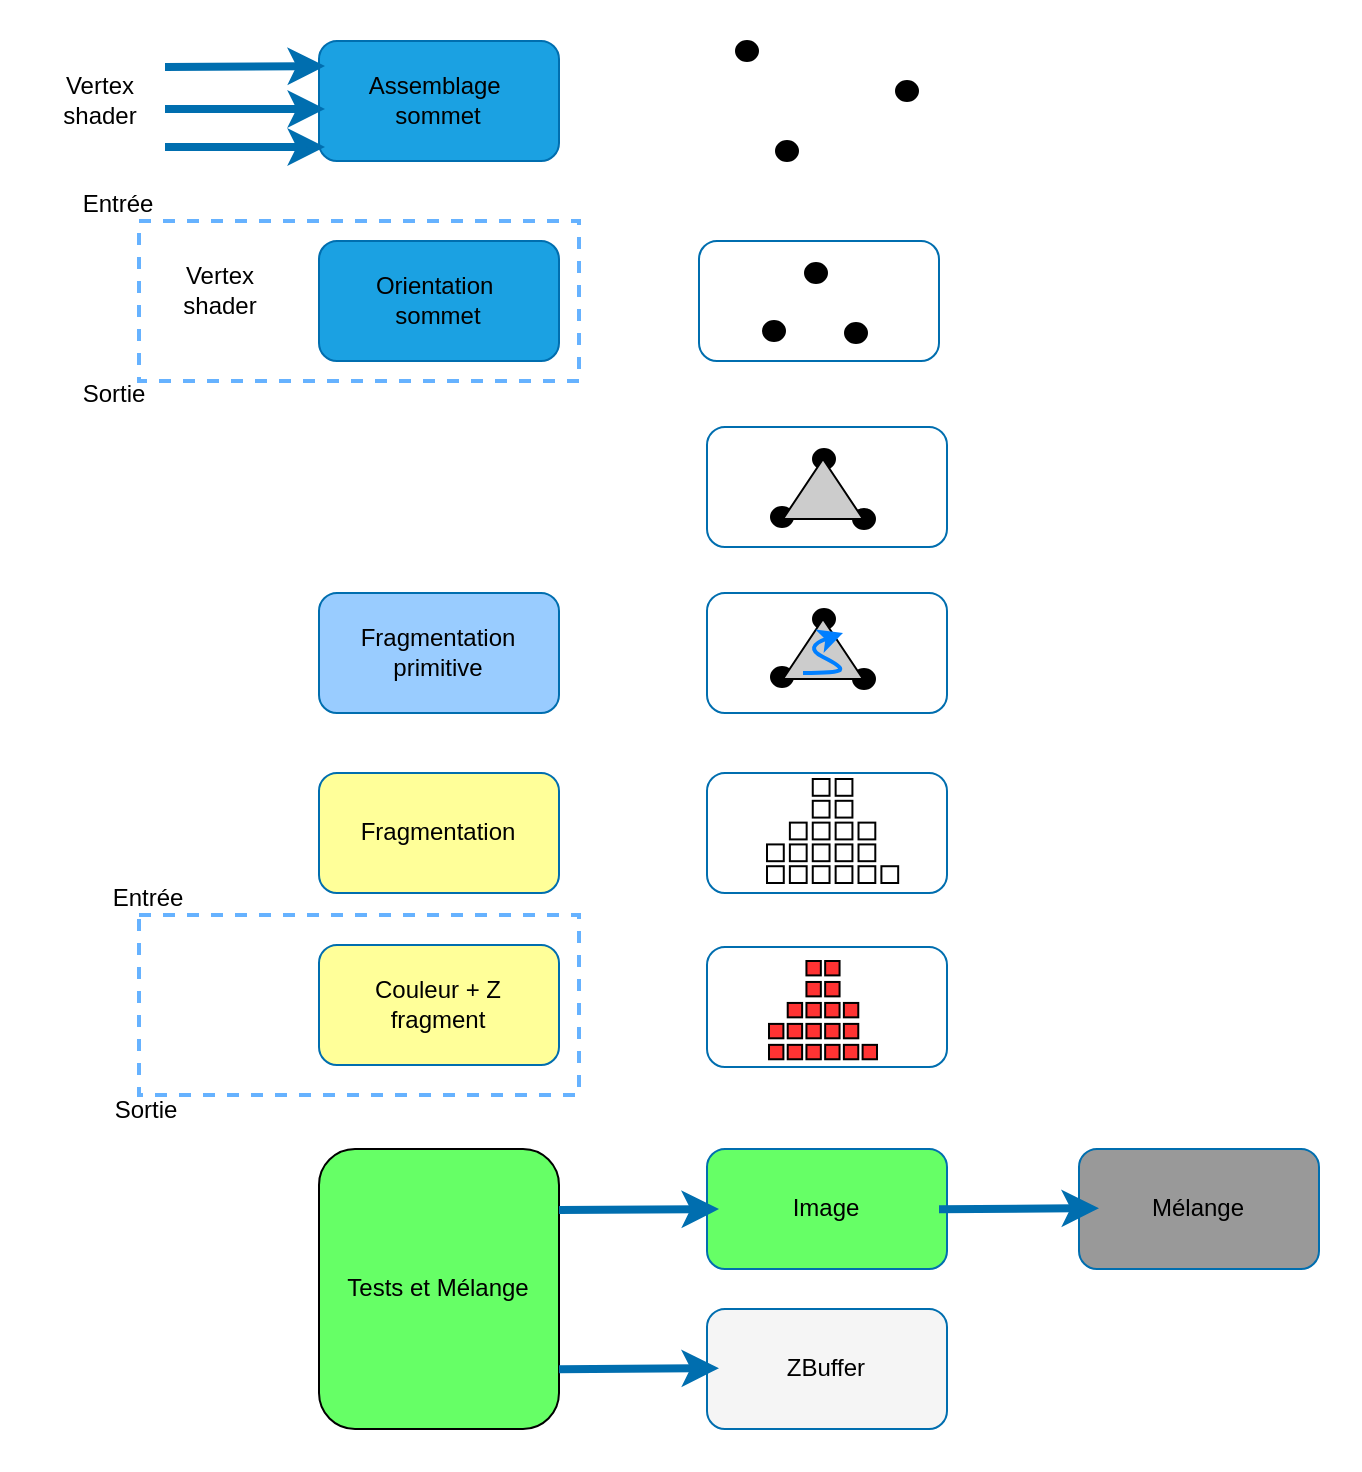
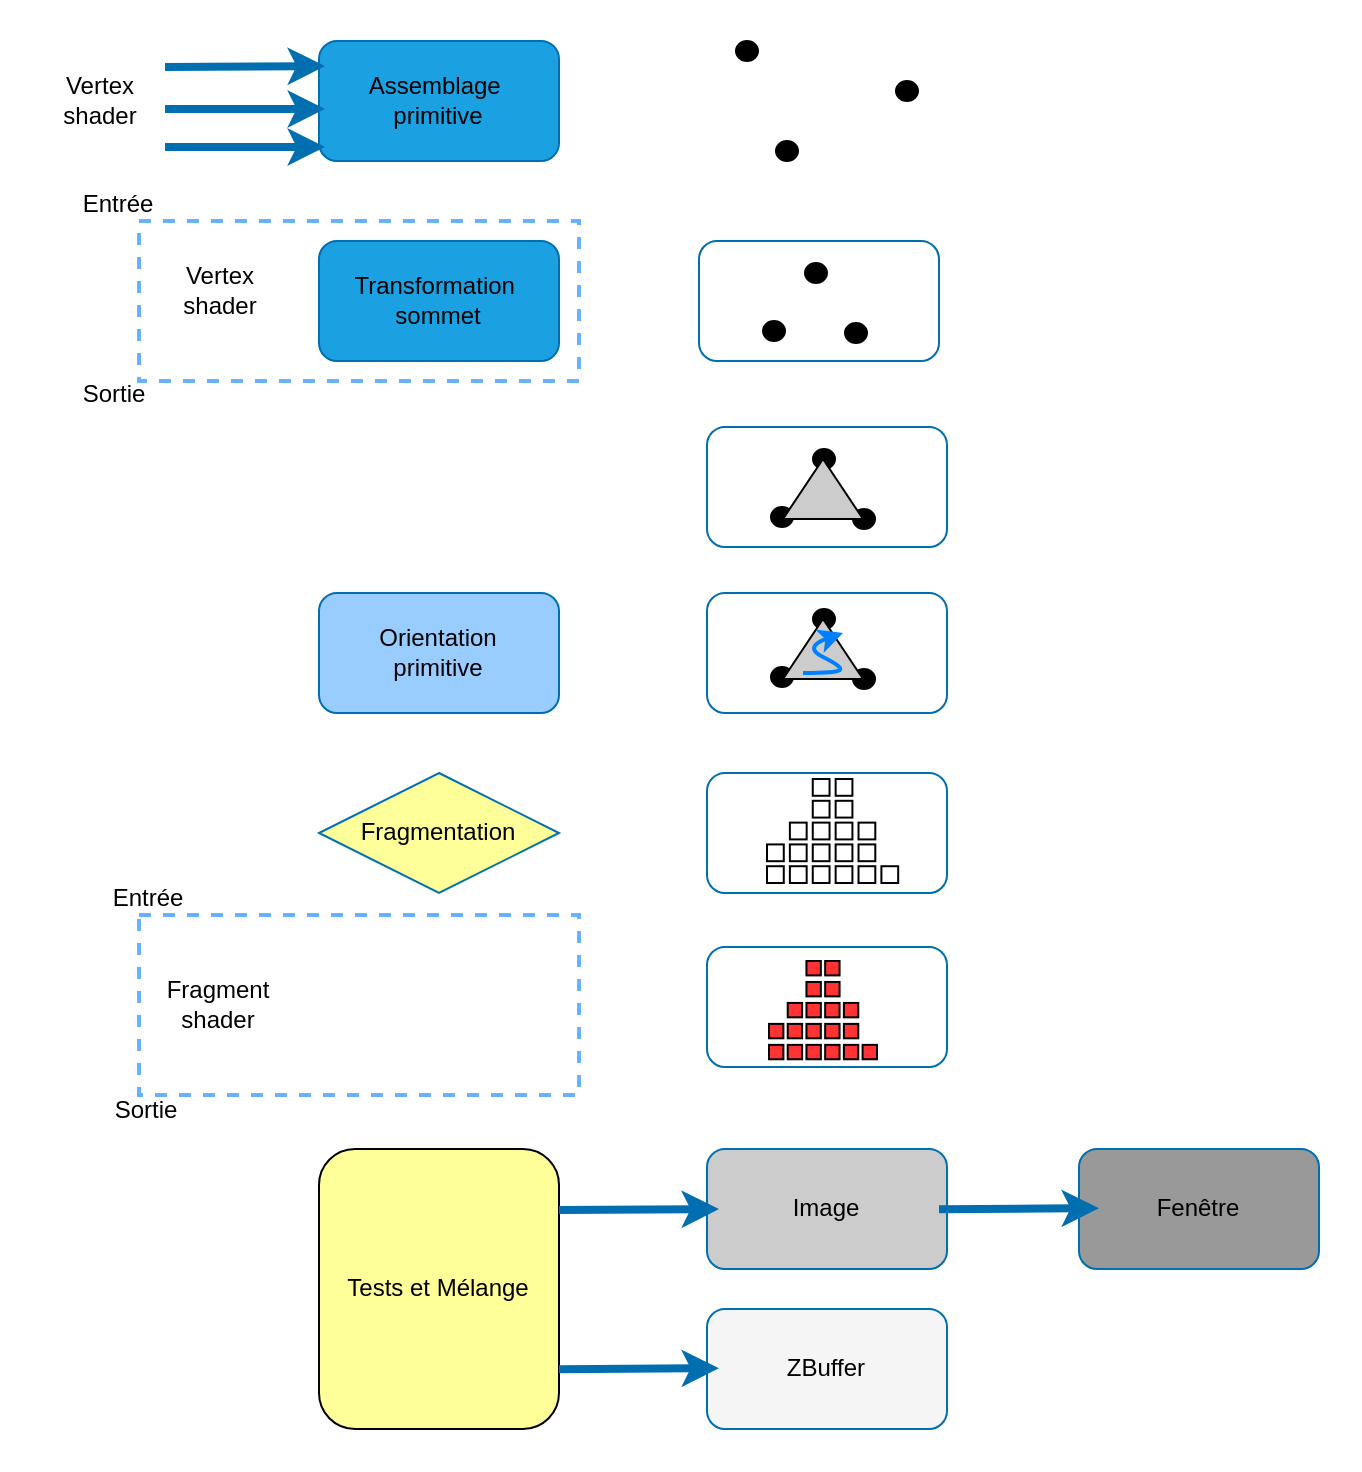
node "Assemblage sommet": label "Assemblage sommet" -> "Assemblage primitive"
node "Orientation sommet": label "Orientation sommet" -> "Transformation sommet"
node "Fragmentation primitive": label "Fragmentation primitive" -> "Orientation primitive"
node "Fragmentation": shape rounded rectangle -> diamond
node "Fragment shader": added
node "Couleur + Z fragment": removed
node "Image": fillcolor #66ff66 -> #cccccc
node "Mélange": label "Mélange" -> "Fenêtre"
node "Tests et Mélange": fillcolor #66ff66 -> #ffff99
